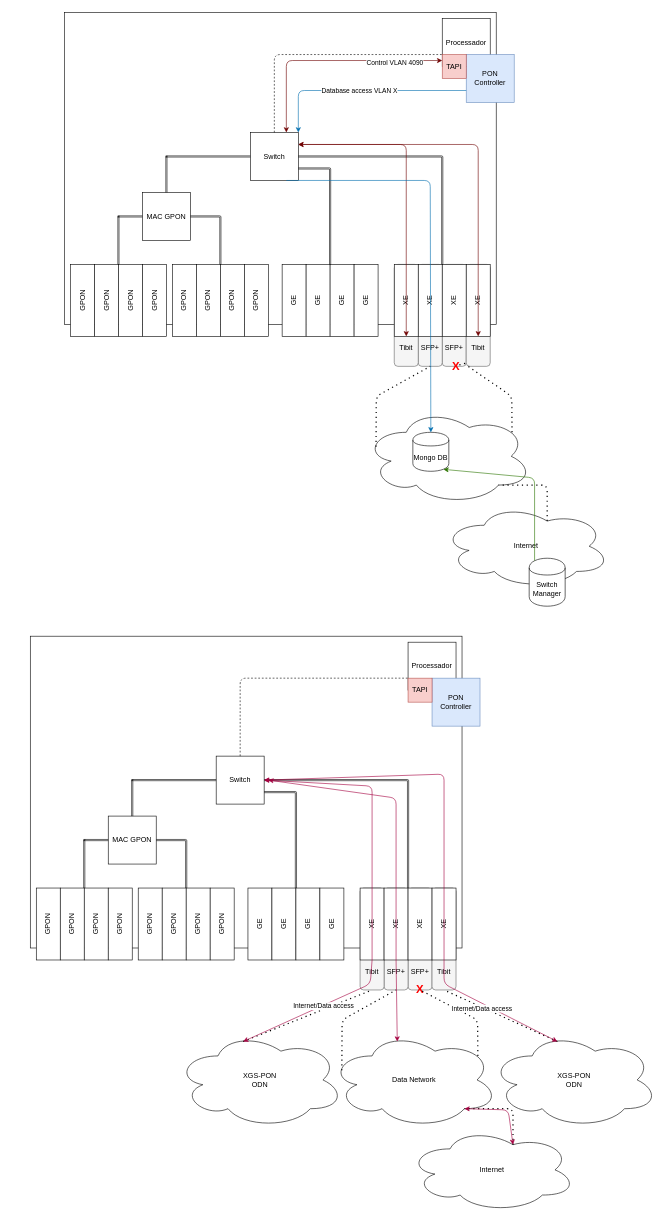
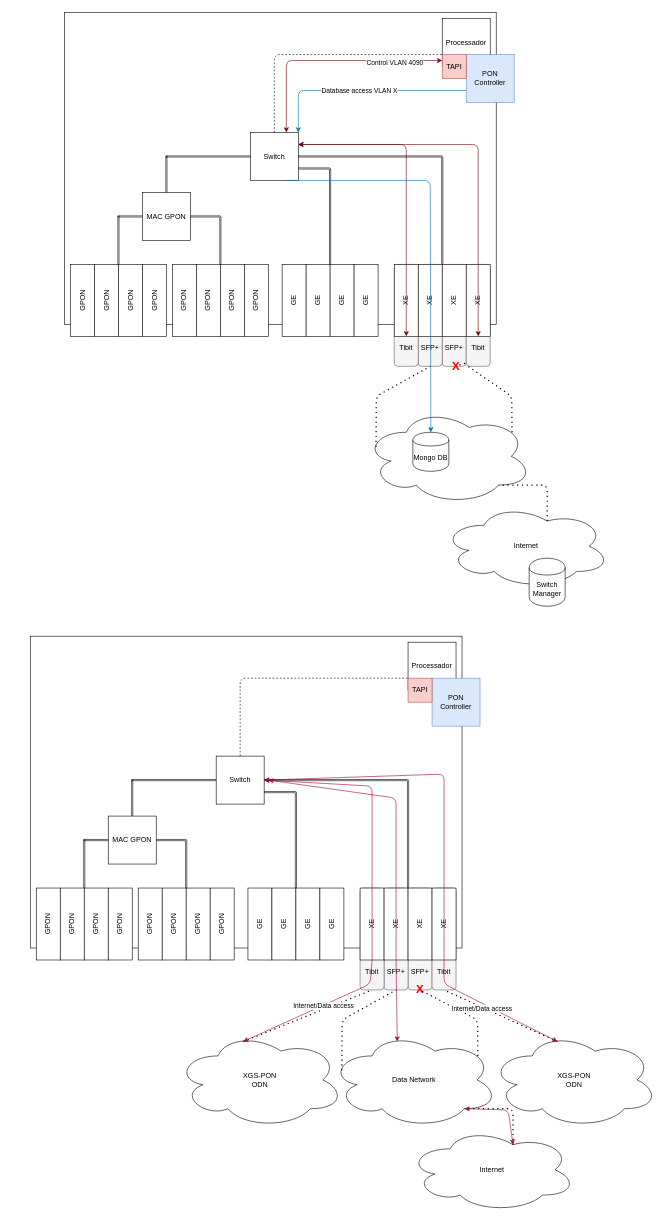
edge "Switch Manager" -> "Mongo DB": removed
